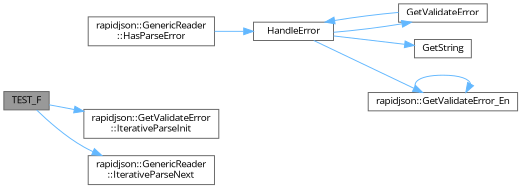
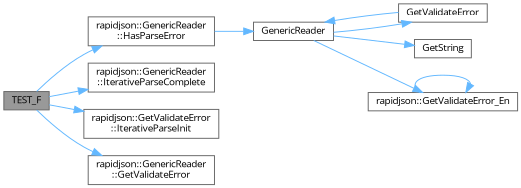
node "HandleError": label "HandleError" -> "GenericReader"
edge "TEST_F" -> "rapidjson::GenericReader ::HasParseError": added
node "rapidjson::GenericReader ::IterativeParseComplete": added
node "rapidjson::GenericReader ::IterativeParseNext": label "rapidjson::GenericReader ::IterativeParseNext" -> "rapidjson::GenericReader ::GetValidateError"
